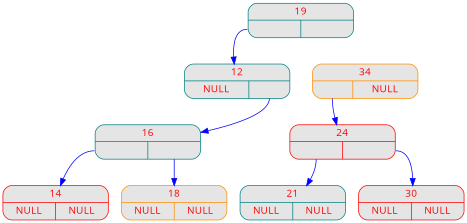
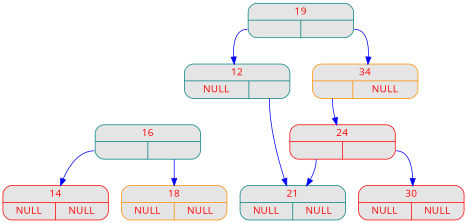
edge "19" -> "34": added
edge "12" -> "16": now "12" -> "21"
